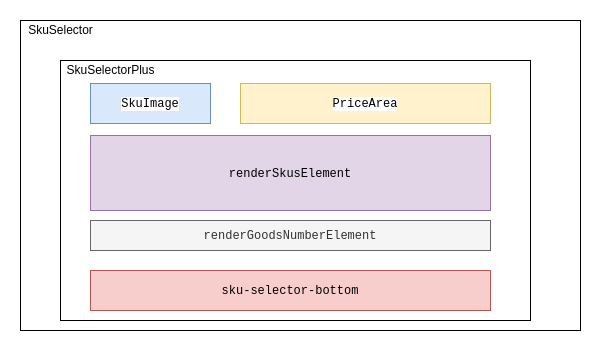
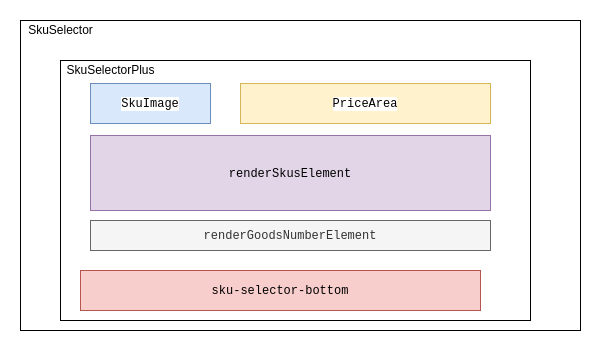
node "sku-selector-bottom": moved (291, 291) -> (281, 291)
